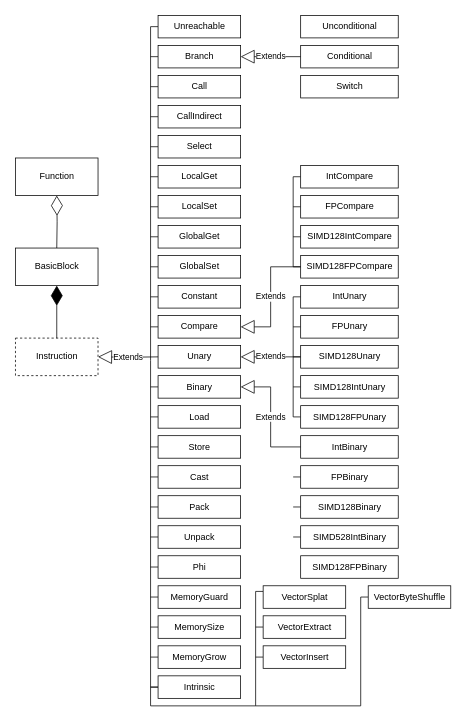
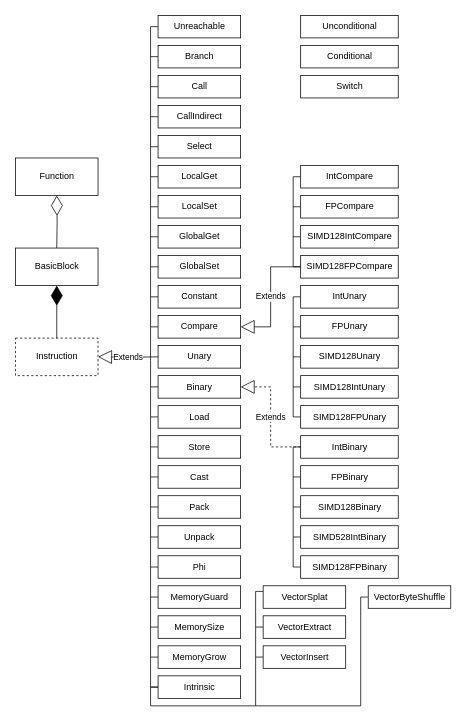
edge "Conditional" -> "Branch": removed, label "Extends"
edge "SIMD128Unary" -> "Unary": removed, label "Extends"
edge "IntBinary" -> "Binary": style solid -> dashed
edge "IntBinary" -- "SIMD128FPBinary": added
